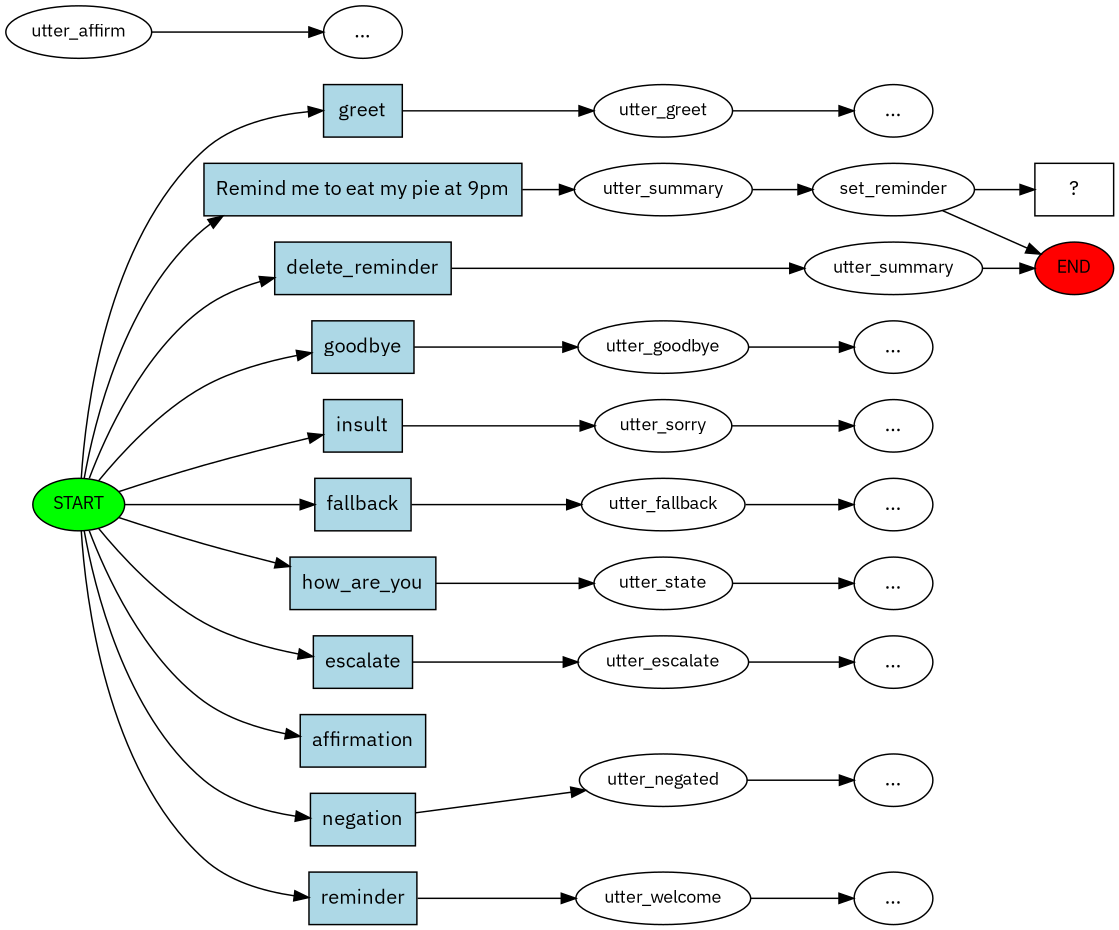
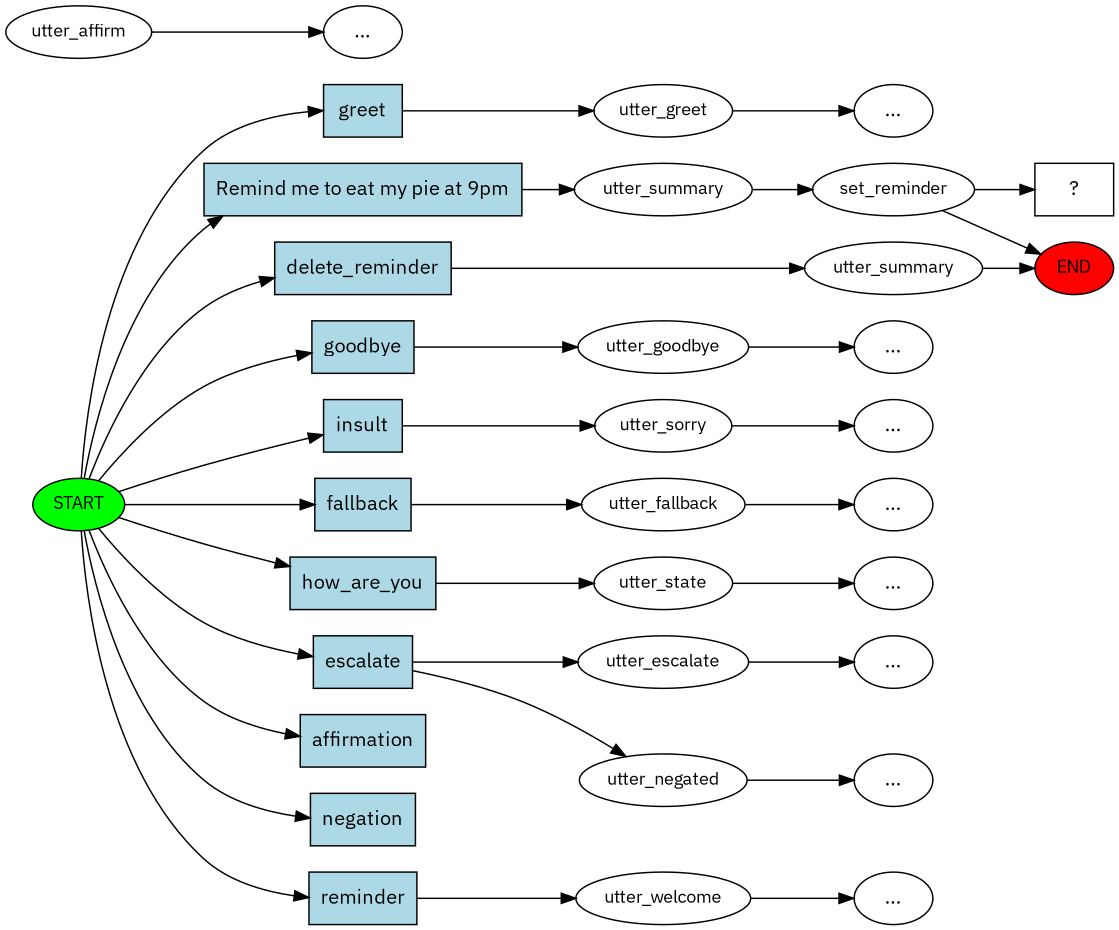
edge "negation" -> "utter_negated": now "escalate" -> "utter_negated"
